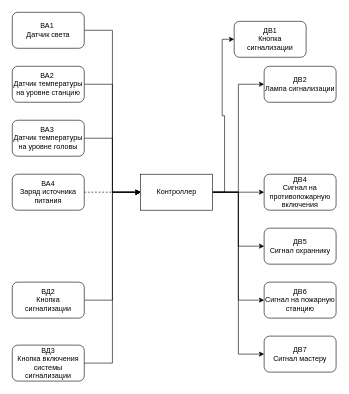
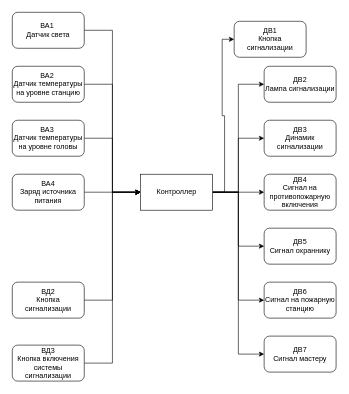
edge "Контроллер" -> "ДВ3 Динамик сигнализации": added
node "ДВ3 Динамик сигнализации": added
edge "ВА4 Заряд источника питания" -> "Контроллер": style dashed -> solid
